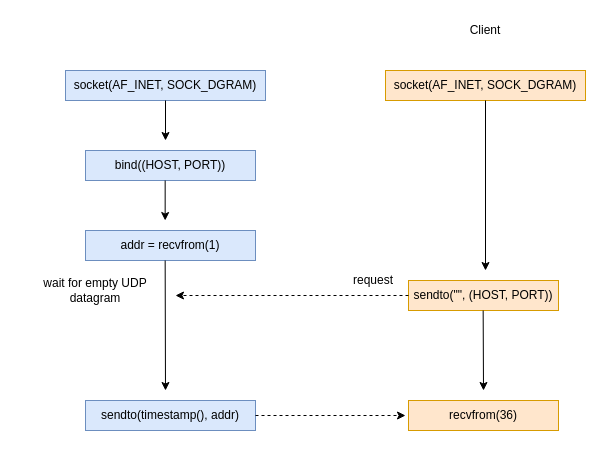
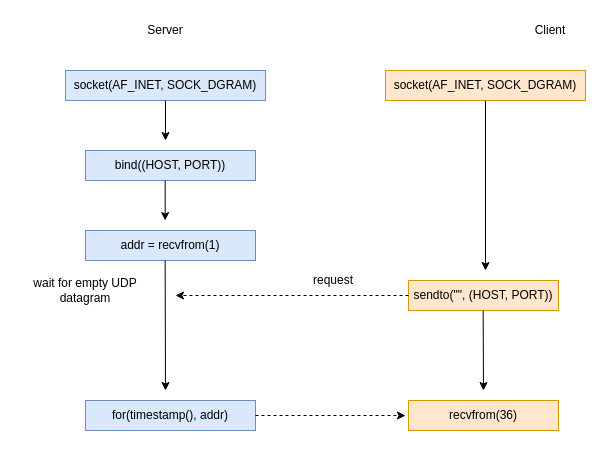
node "Server": added
node "Client": moved (486, 31) -> (551, 31)
node "request": moved (374, 281) -> (334, 281)
node "wait for empty UDP datagram": moved (96, 291) -> (86, 291)
node "sendto(timestamp(), addr)": label "sendto(timestamp(), addr)" -> "for(timestamp(), addr)"
